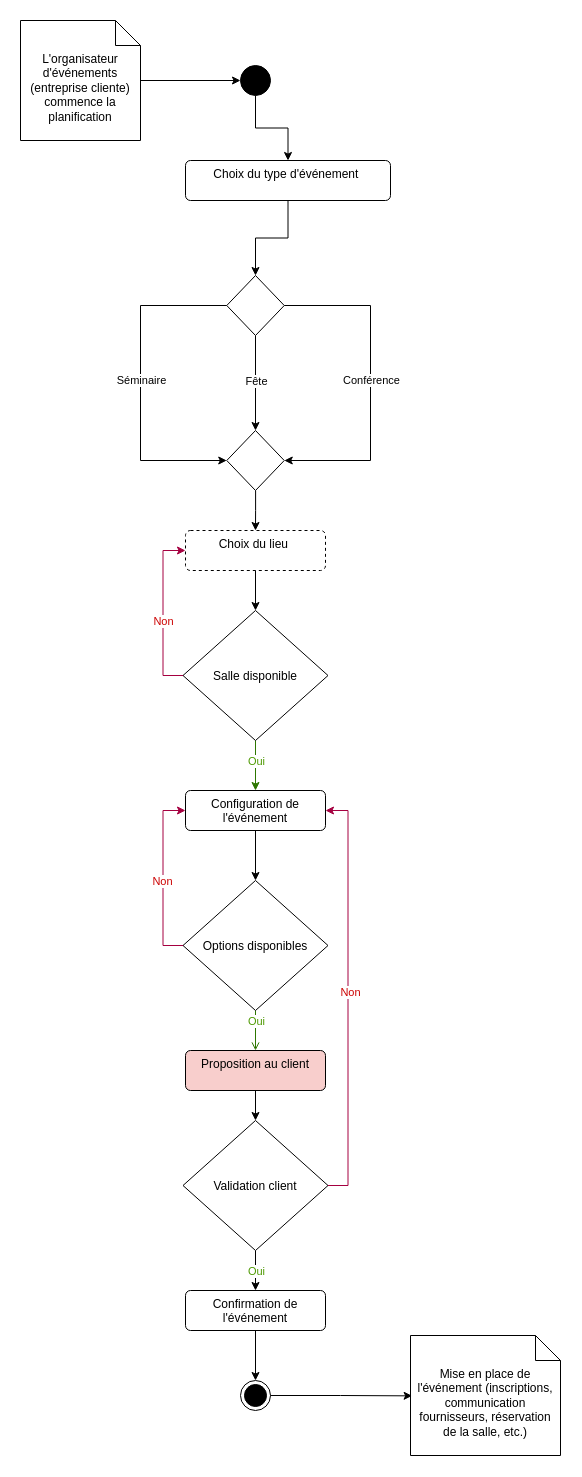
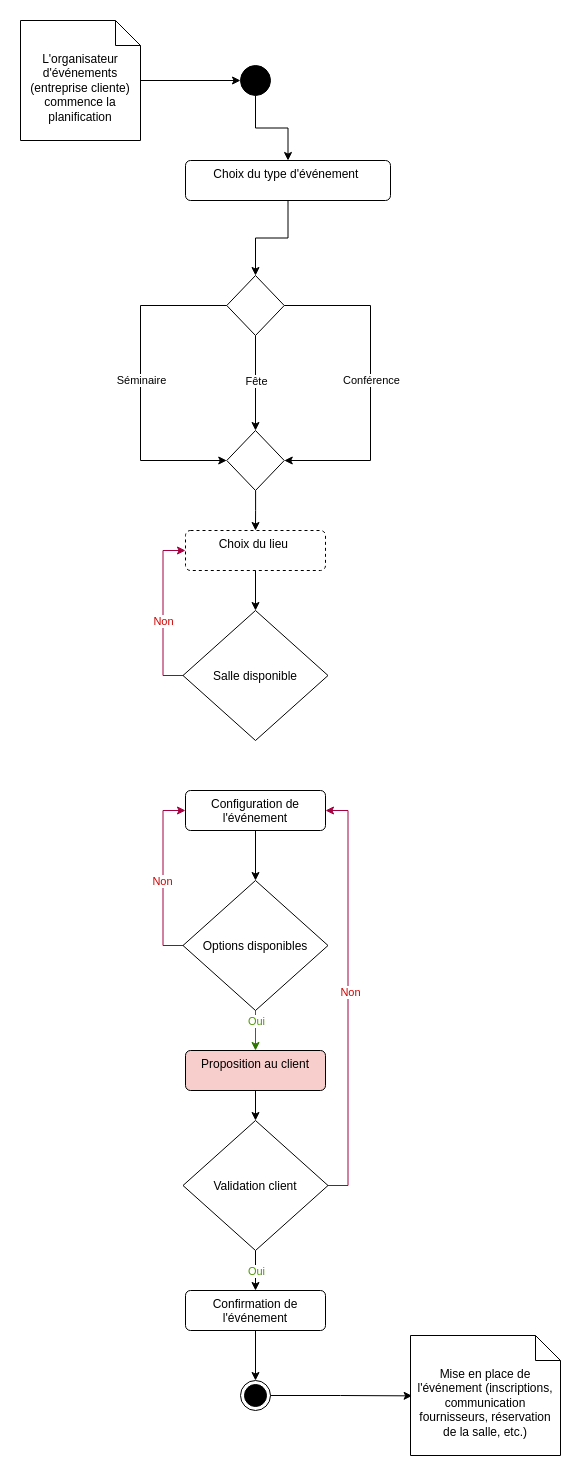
edge "Salle disponible" -> "Configuration de l'événement": removed, label "Oui"
edge "Options disponibles" -> "Proposition au client": arrowhead open -> classic
